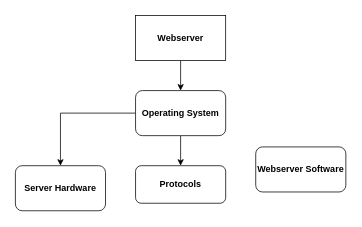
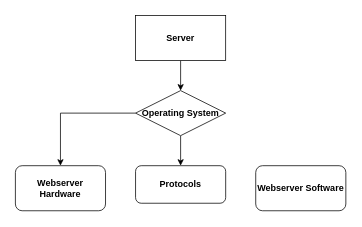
node "Webserver": label "Webserver" -> "Server"
node "Operating System": shape rounded rectangle -> diamond
node "Webserver Software": moved (300, 169) -> (300, 188)
node "Server Hardware": label "Server Hardware" -> "Webserver Hardware"
